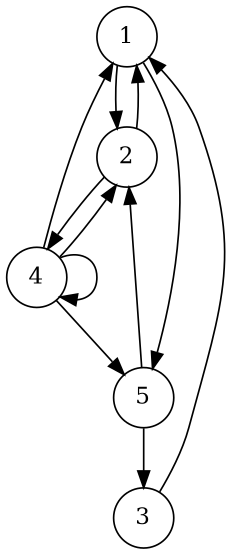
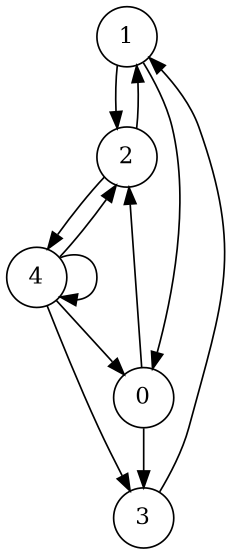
edge "4" -> "1": now "4" -> "3"
node "5": label "5" -> "0"
